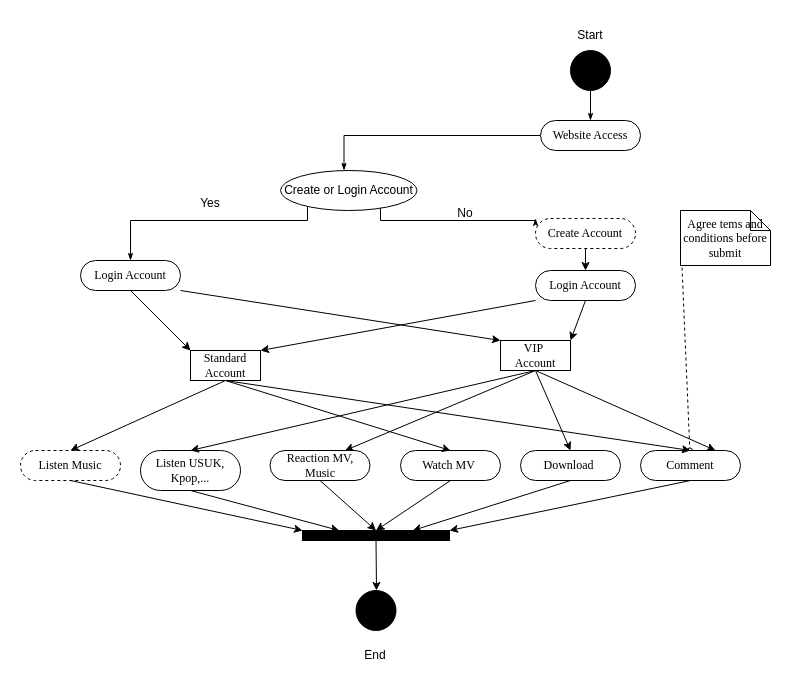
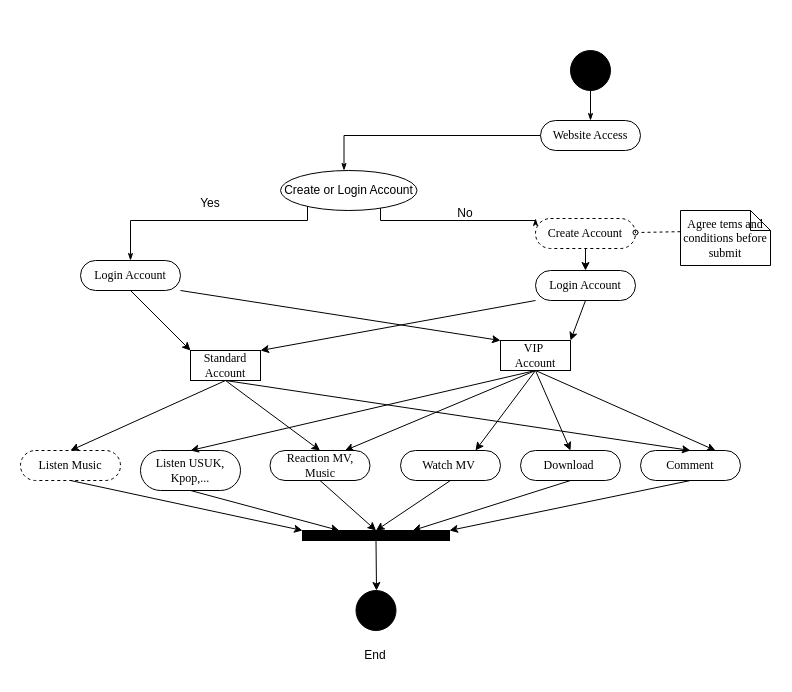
node "Start": removed
edge "Agree tems and conditions before submit" -> "Comment": now "Agree tems and conditions before submit" -> "Create Account"
edge "VIP Account" -> "Watch MV": added
edge "Standard Account" -> "Reaction MV, Music": added
edge "Standard Account" -> "Watch MV": removed
